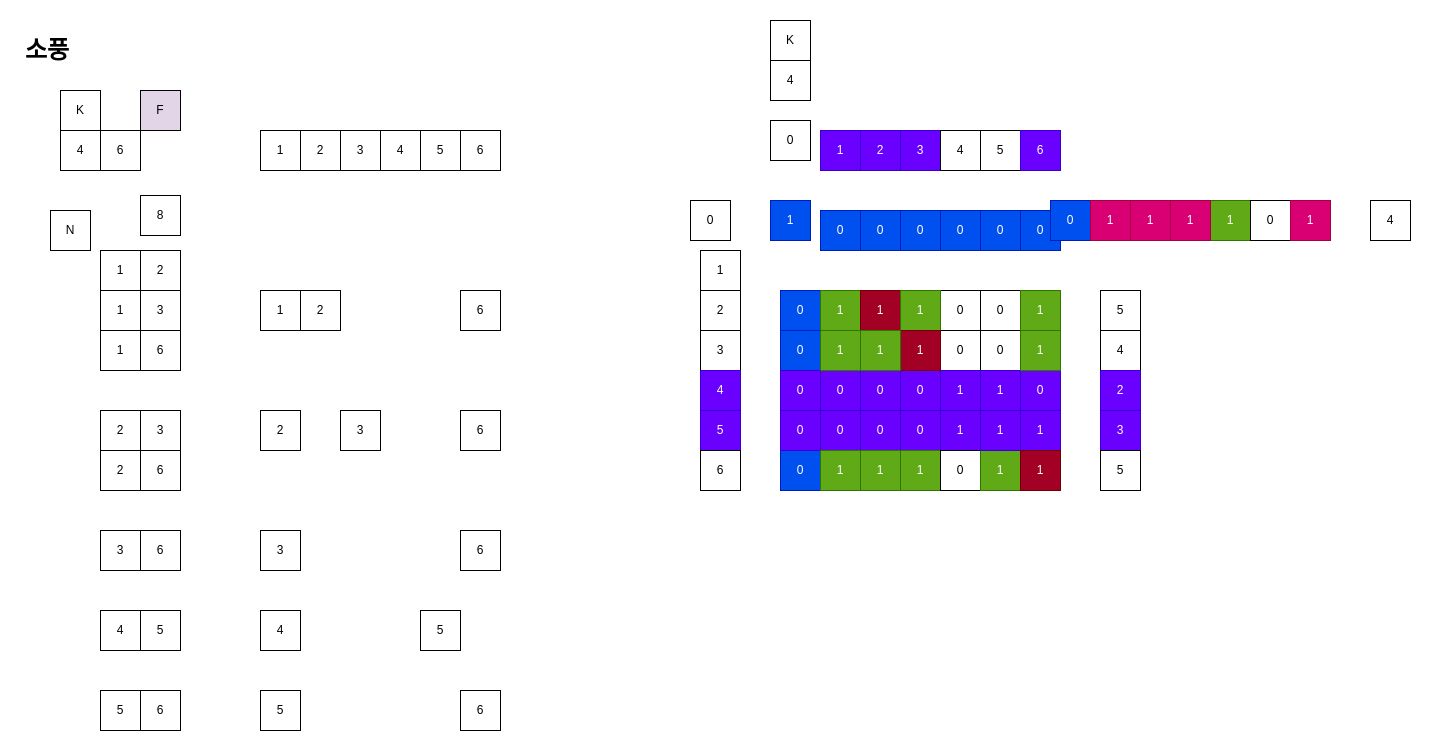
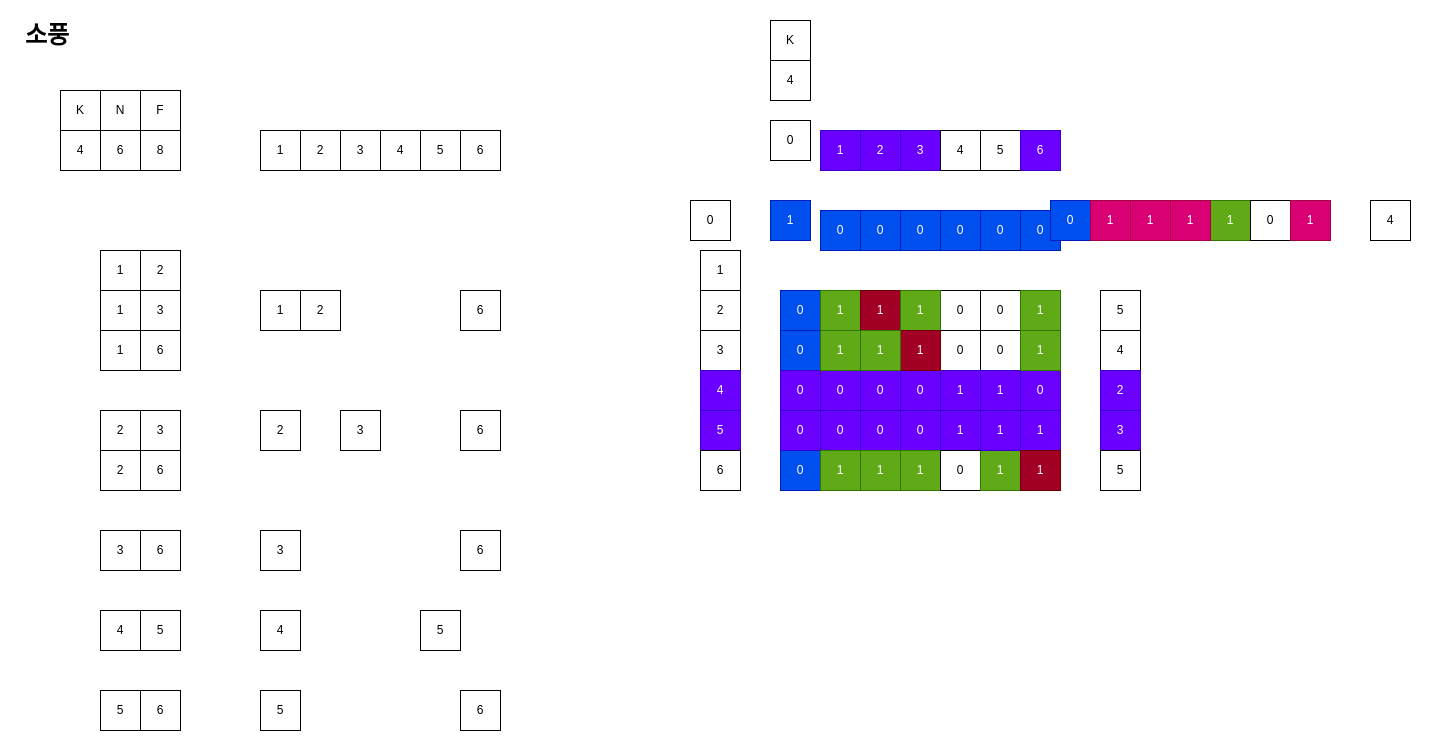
node "소풍": moved (56, 51) -> (56, 36)
node "F": fillcolor #e1d5e7 -> #ffffff
node "8": moved (161, 216) -> (161, 151)
node "N": moved (71, 231) -> (121, 111)
